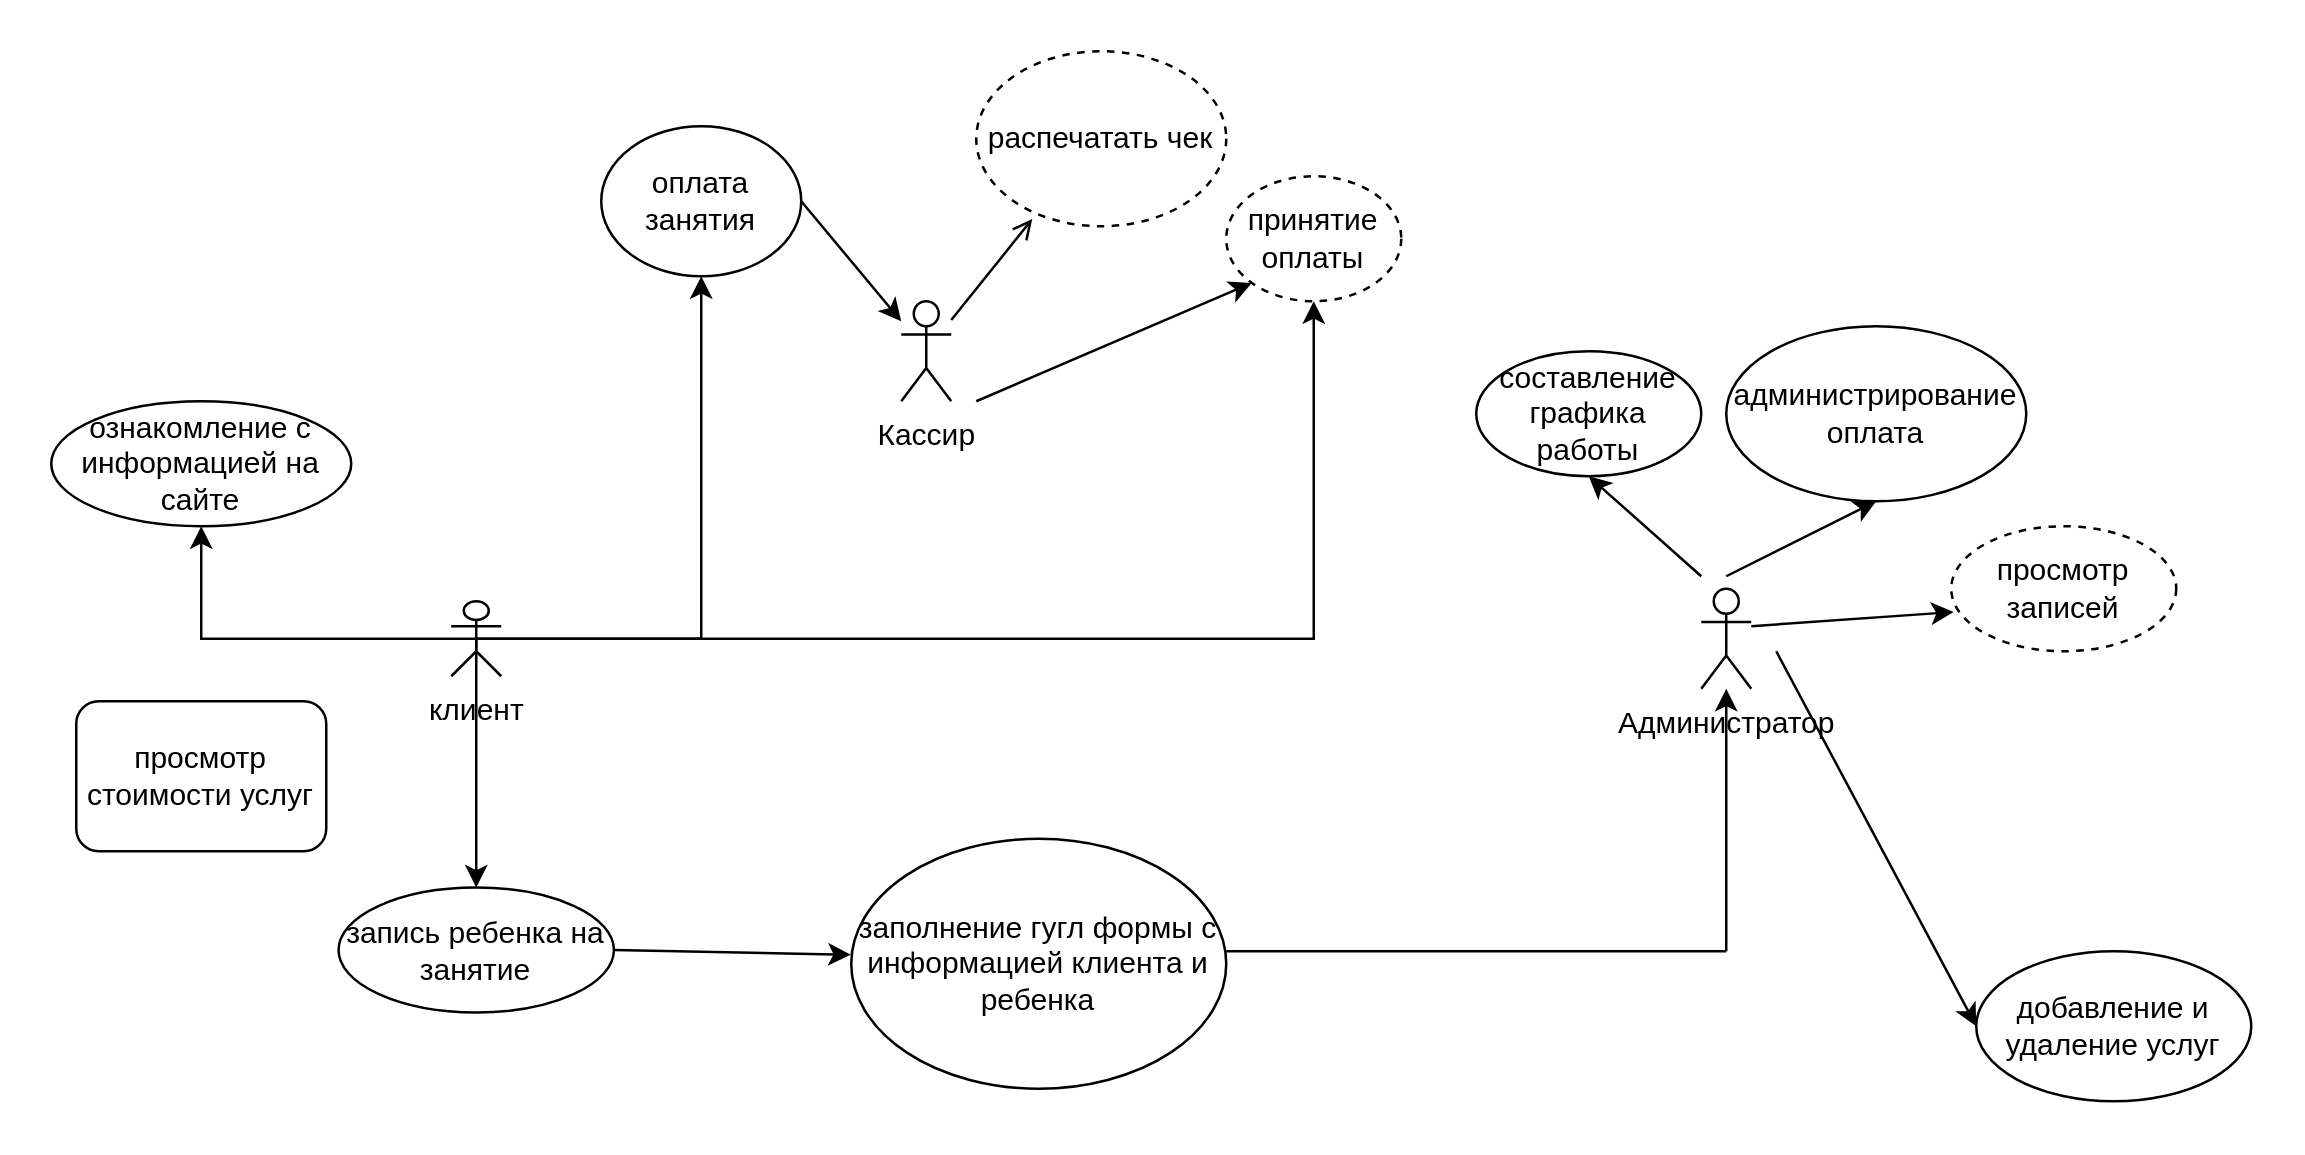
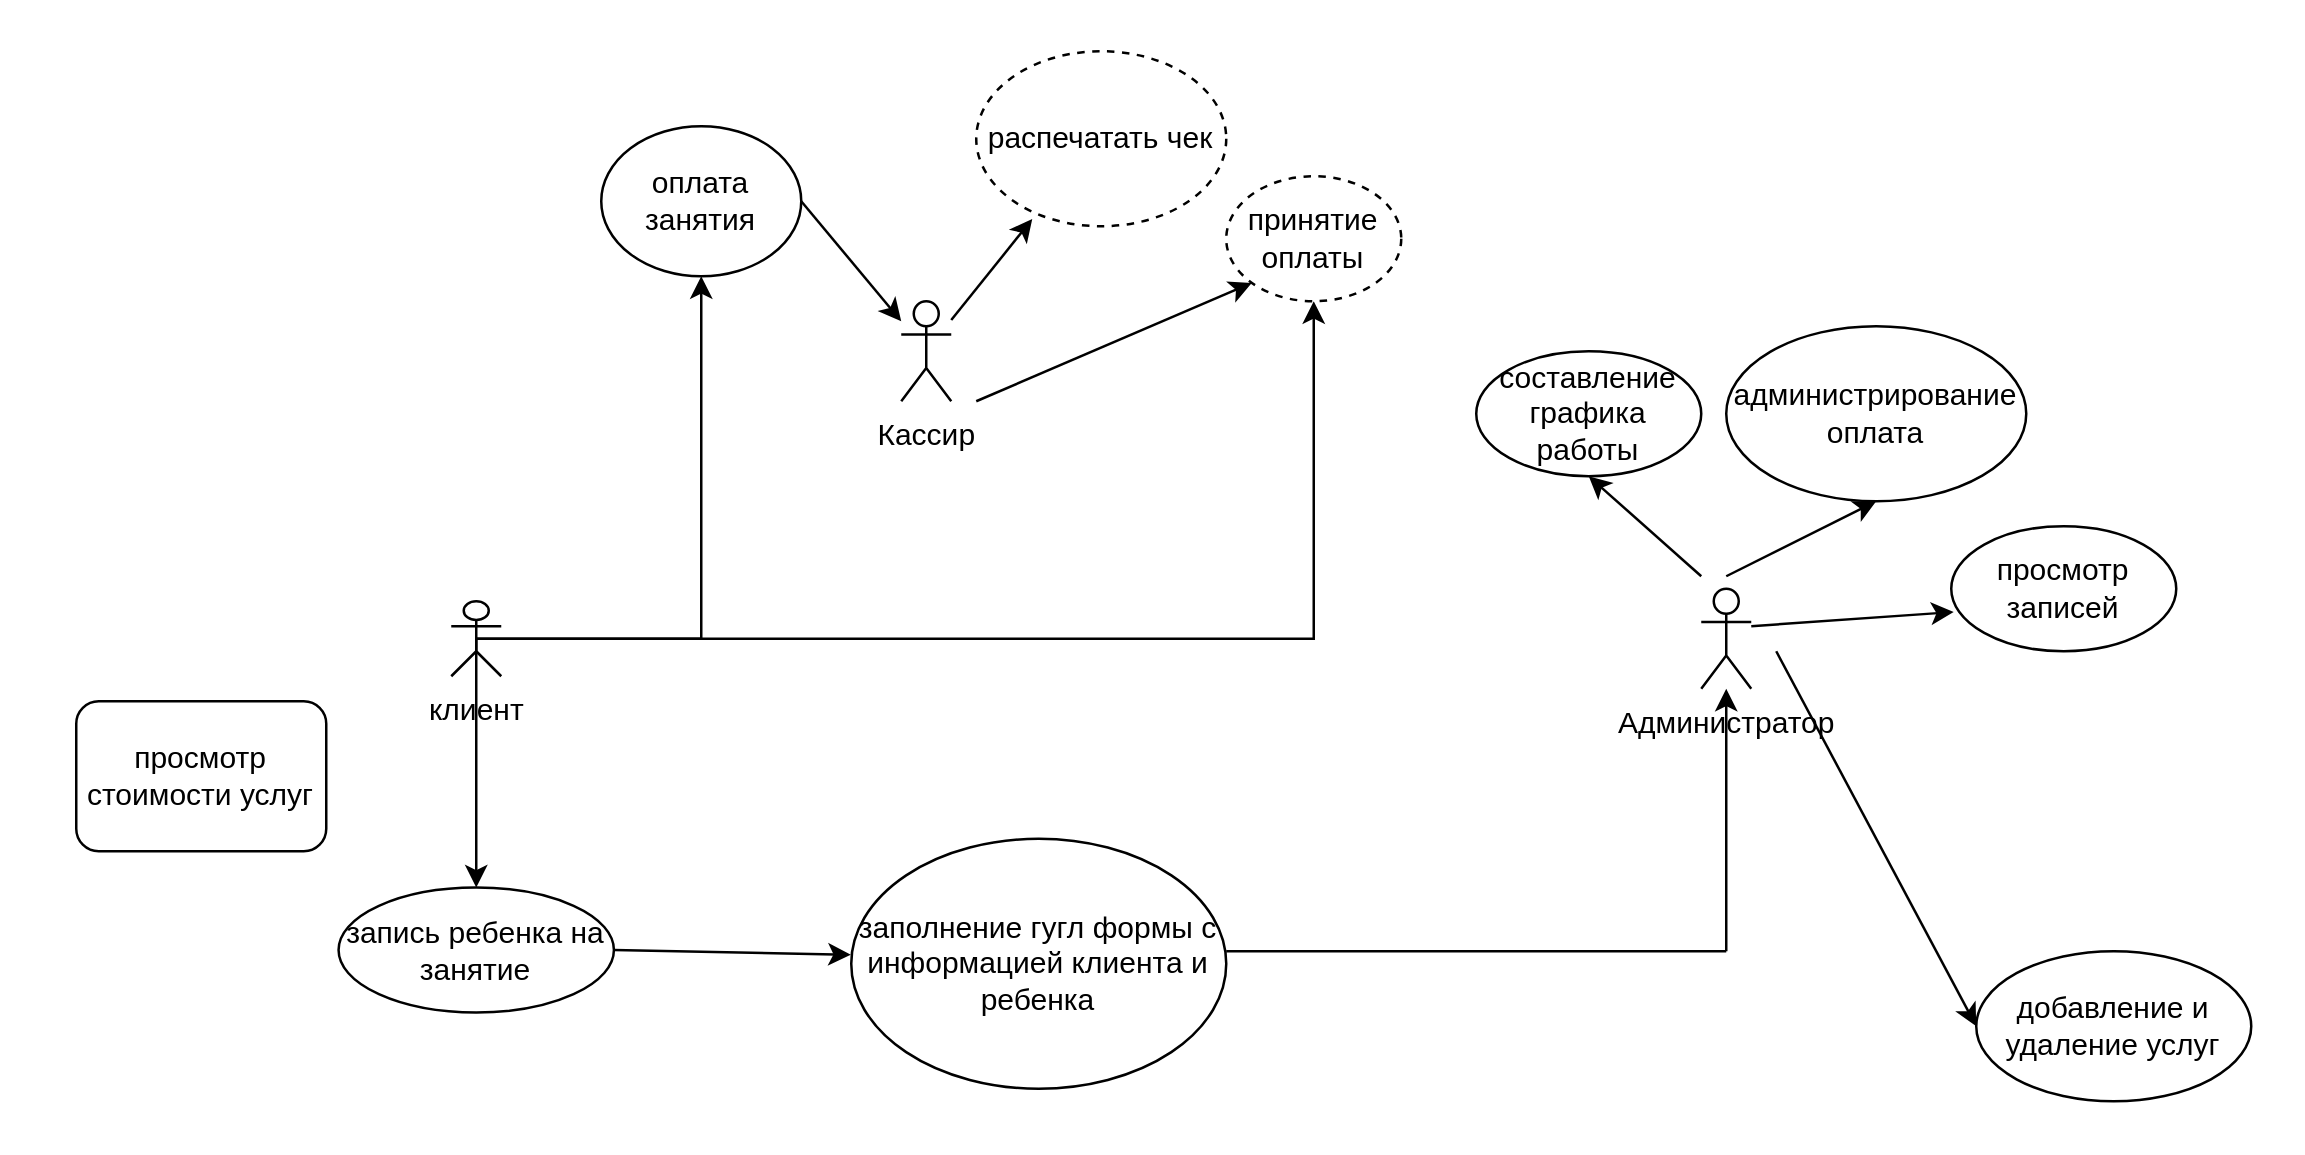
edge "Кассир" -> "распечатать чек": arrowhead open -> classic
node "ознакомление с информацией на сайте": removed
node "просмотр записей": style dashed -> solid
edge "клиент" -> "ознакомление с информацией на сайте": removed
